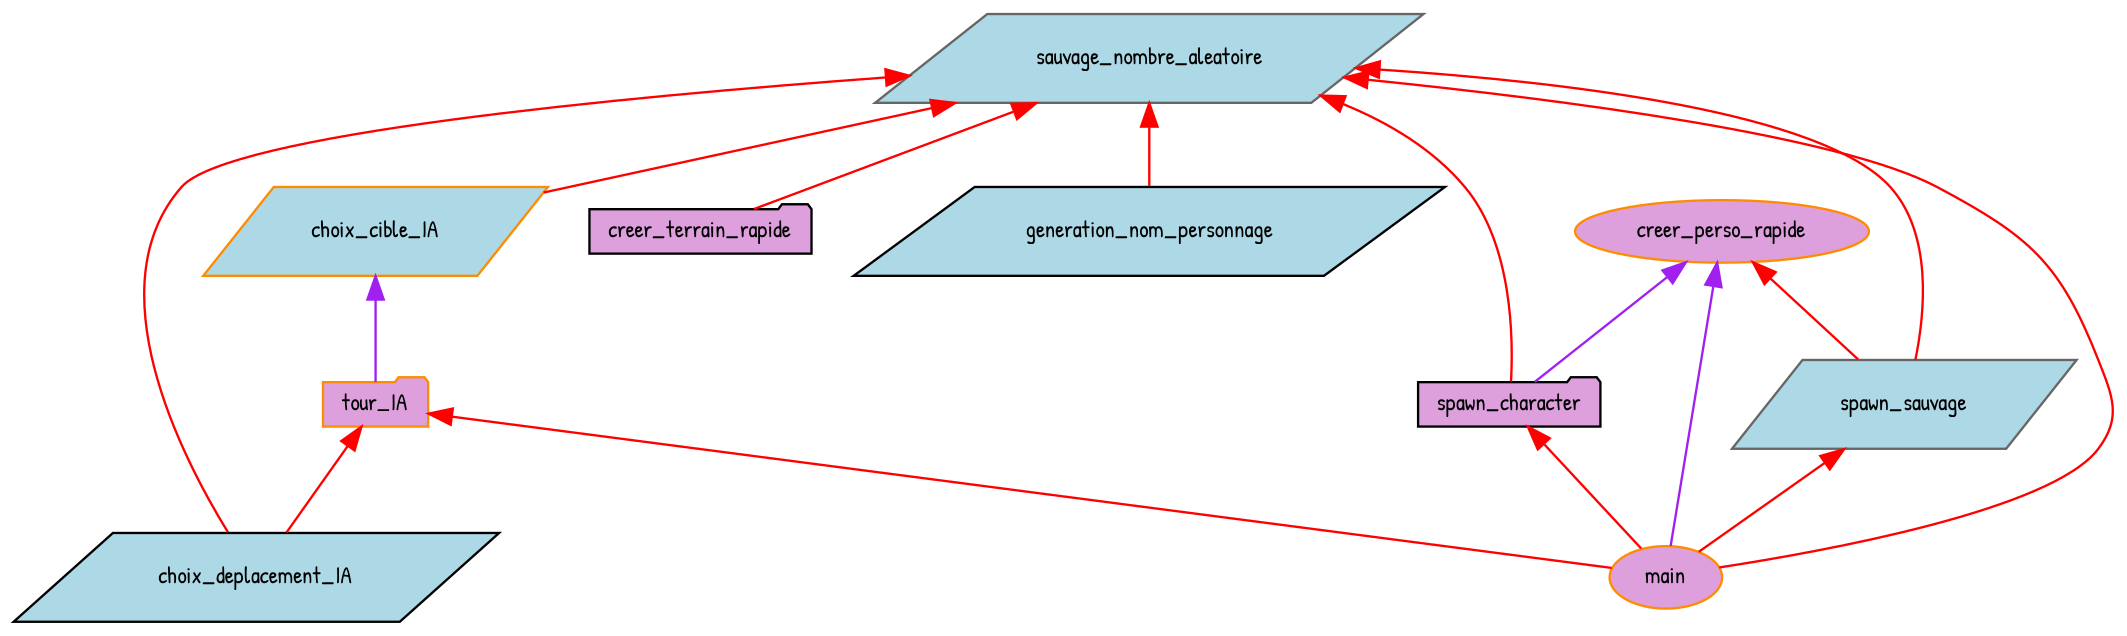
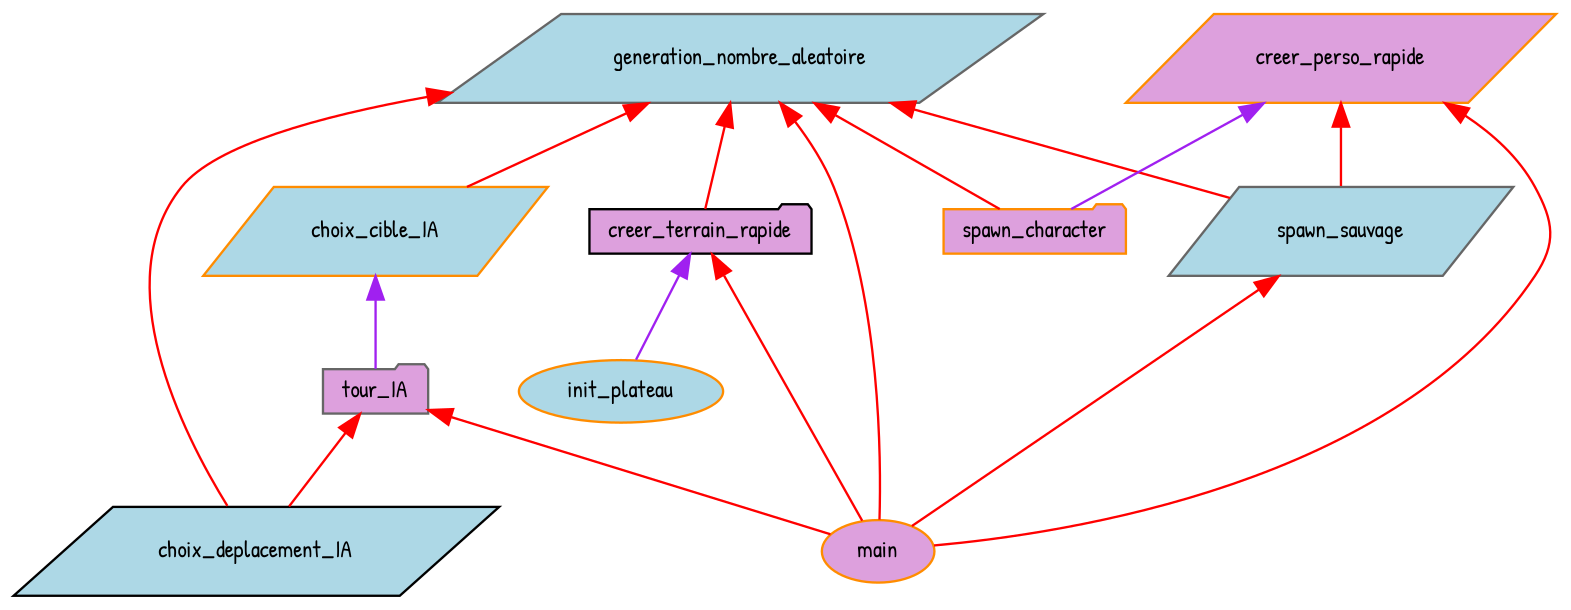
node "sauvage_nombre_aleatoire": label "sauvage_nombre_aleatoire" -> "generation_nombre_aleatoire"
node "generation_nom_personnage": removed
node "creer_perso_rapide": shape ellipse -> parallelogram
node "init_plateau": added
node "tour_IA": color darkorange -> gray40
node "spawn_character": color black -> darkorange
edge "main" -> "creer_perso_rapide": color purple -> red
edge "main" -> "spawn_character": now "main" -> "creer_terrain_rapide"
